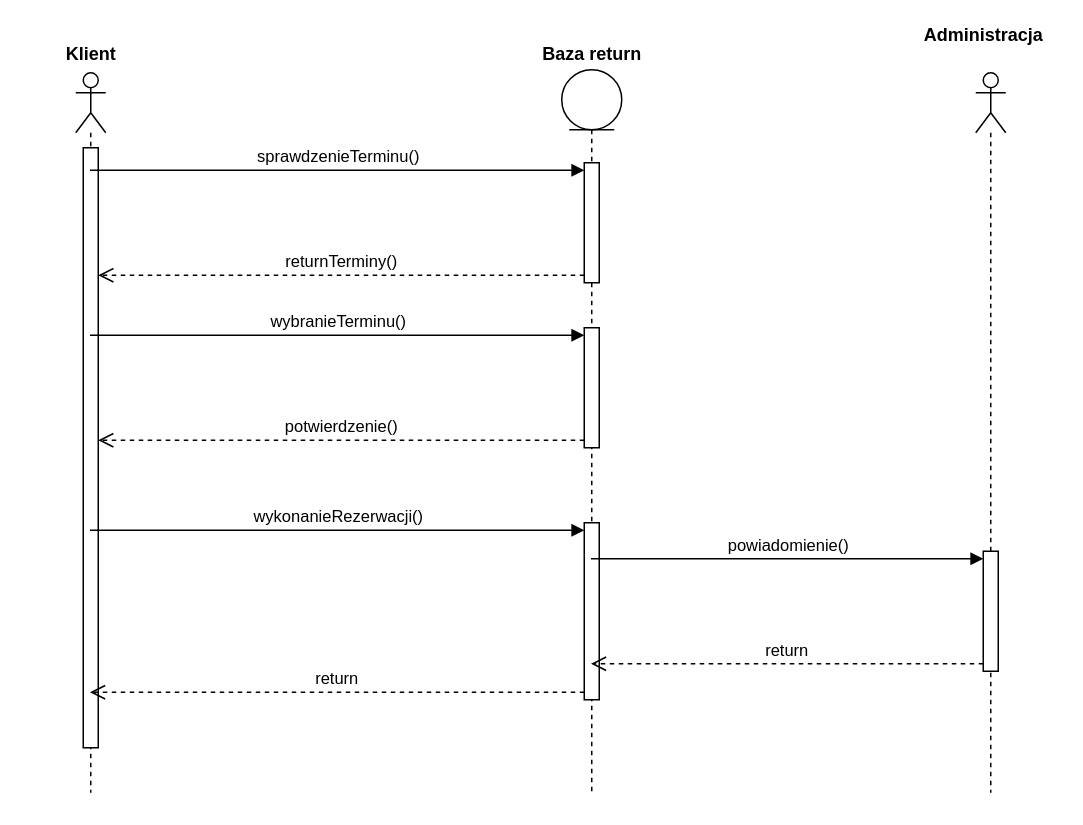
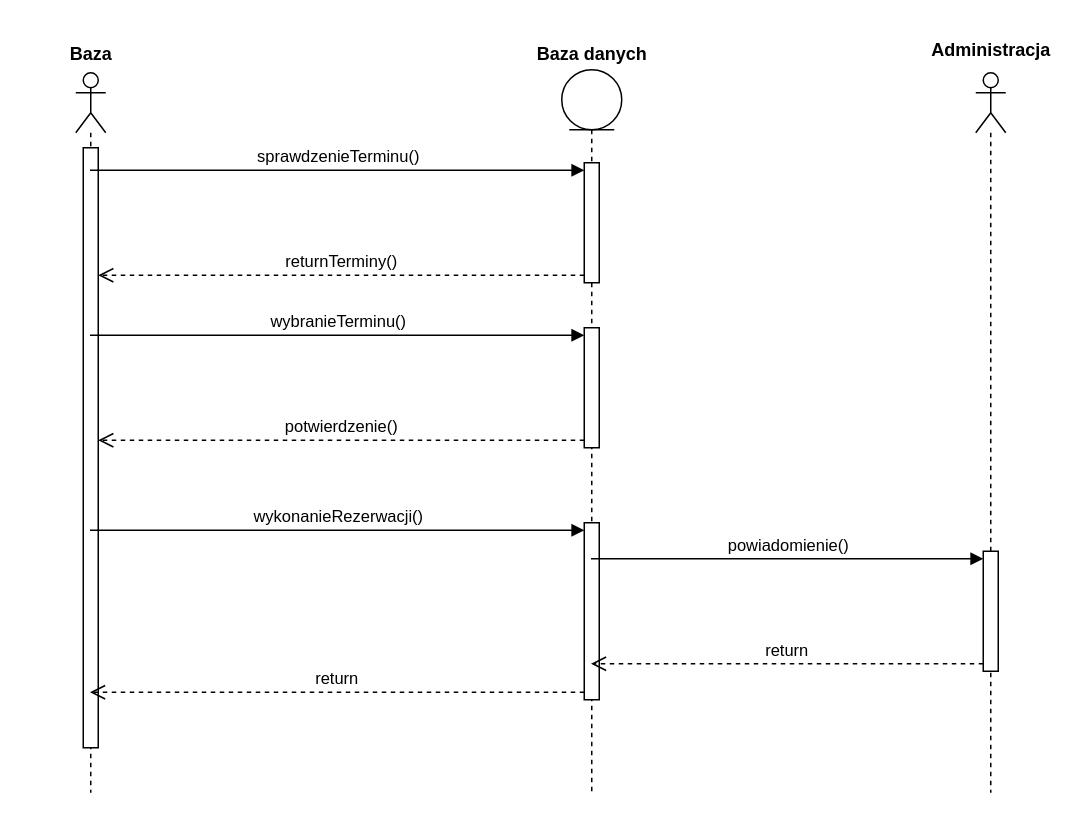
node "Administracja": moved (983, 35) -> (991, 50)
node "Klient": label "Klient" -> "Baza"
node "Baza return": label "Baza return" -> "Baza danych"
